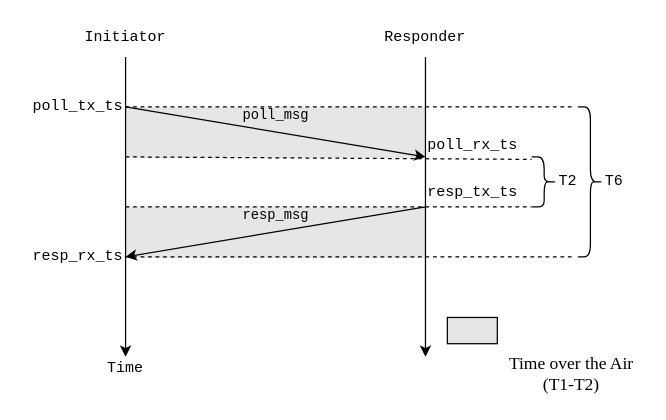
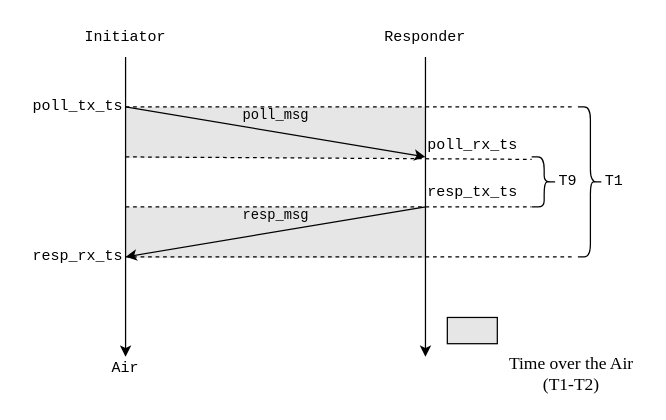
node "T2": label "T2" -> "T9"
node "T6": label "T6" -> "T1"
node "Time": label "Time" -> "Air"
